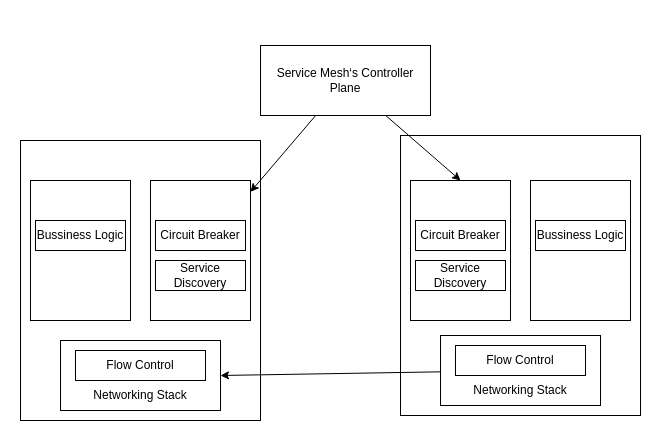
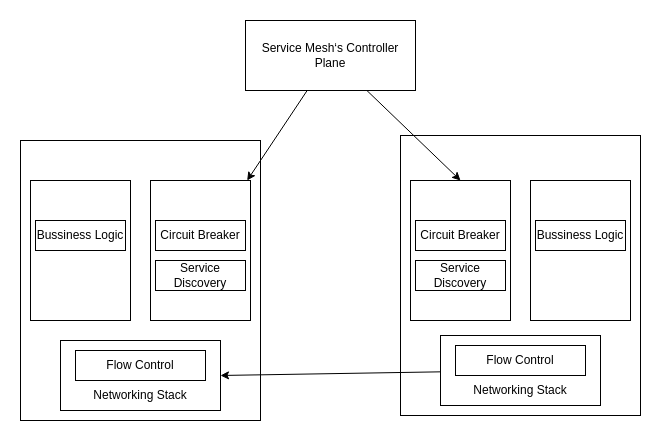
node "Service Mesh‘s Controller Plane": moved (346, 81) -> (331, 56)
